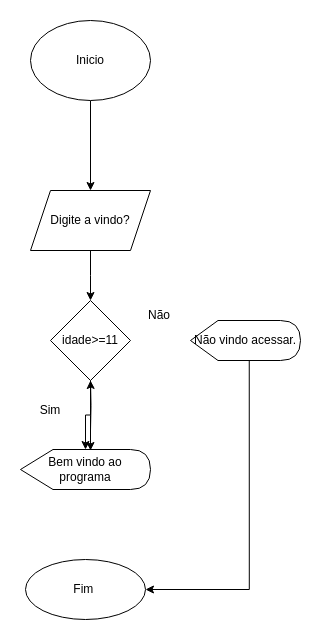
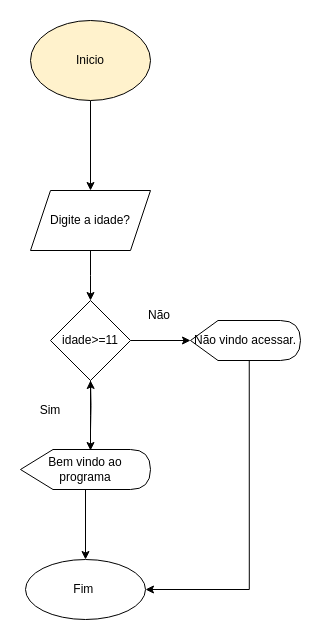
node "Inicio": fillcolor #ffffff -> #fff2cc
node "Digite a vindo?": label "Digite a vindo?" -> "Digite a idade?"
edge "idade>=11" -> "Bem vindo ao programa": now "idade>=11" -> "Não vindo acessar."
edge "Bem vindo ao programa" -> "Fim": added
